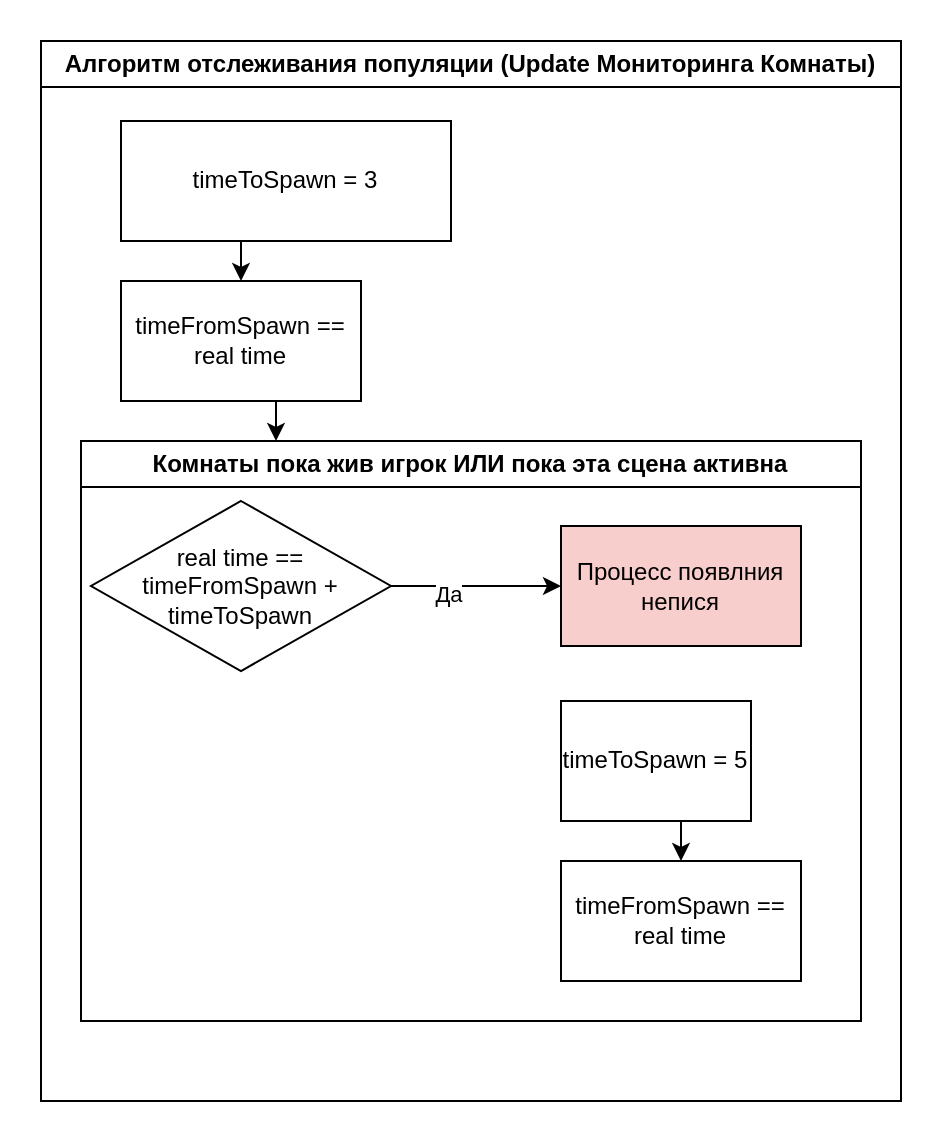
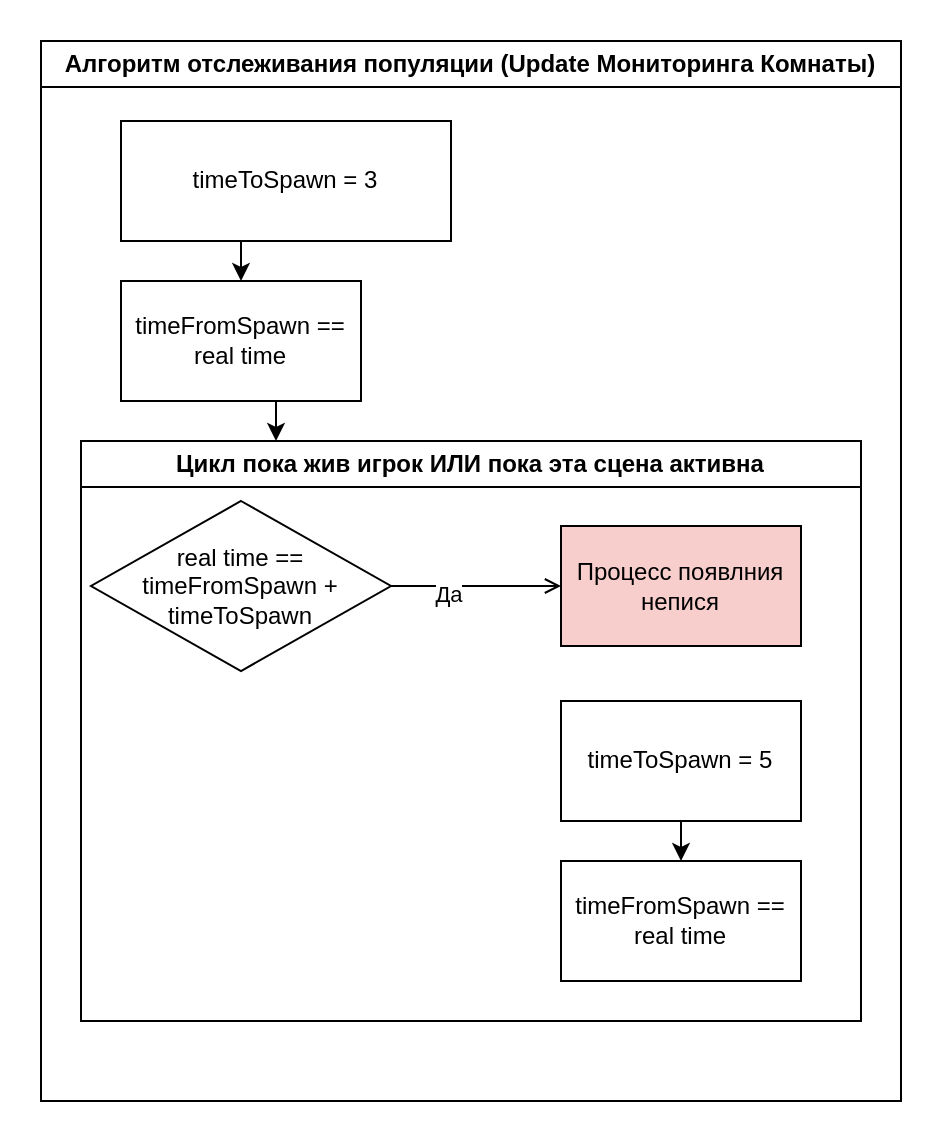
node "Комнаты пока жив игрок ИЛИ пока эта сцена активна": label "Комнаты пока жив игрок ИЛИ пока эта сцена активна" -> "Цикл пока жив игрок ИЛИ пока эта сцена активна"
edge "real time == timeFromSpawn + timeToSpawn" -> "Процесс появлния непися": arrowhead classic -> open
node "timeToSpawn = 5": size 190x120 -> 240x120
